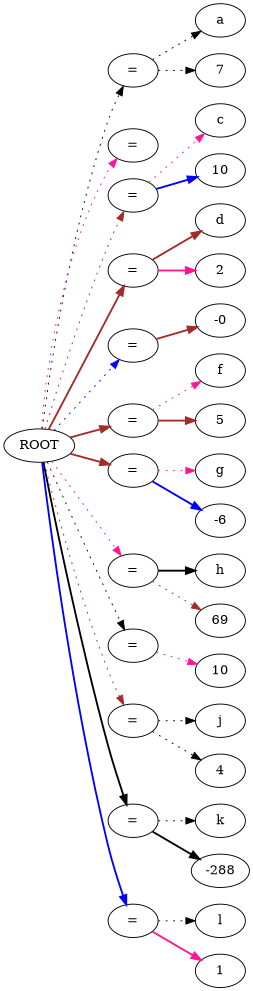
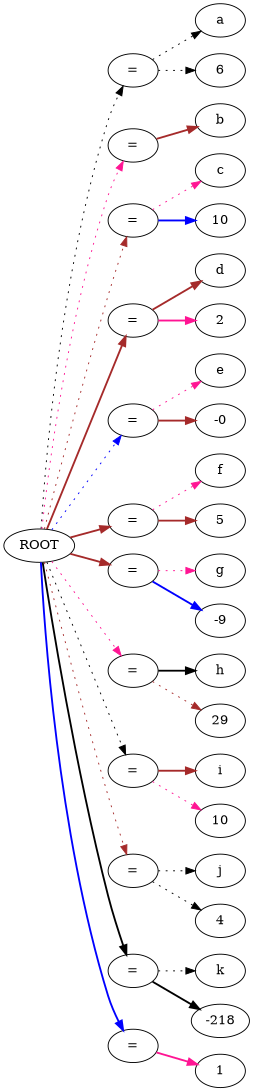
node "7": label "7" -> "6"
node "b": added
node "e": added
node "-6": label "-6" -> "-9"
node "69": label "69" -> "29"
node "i": added
node "-288": label "-288" -> "-218"
node "l": removed
